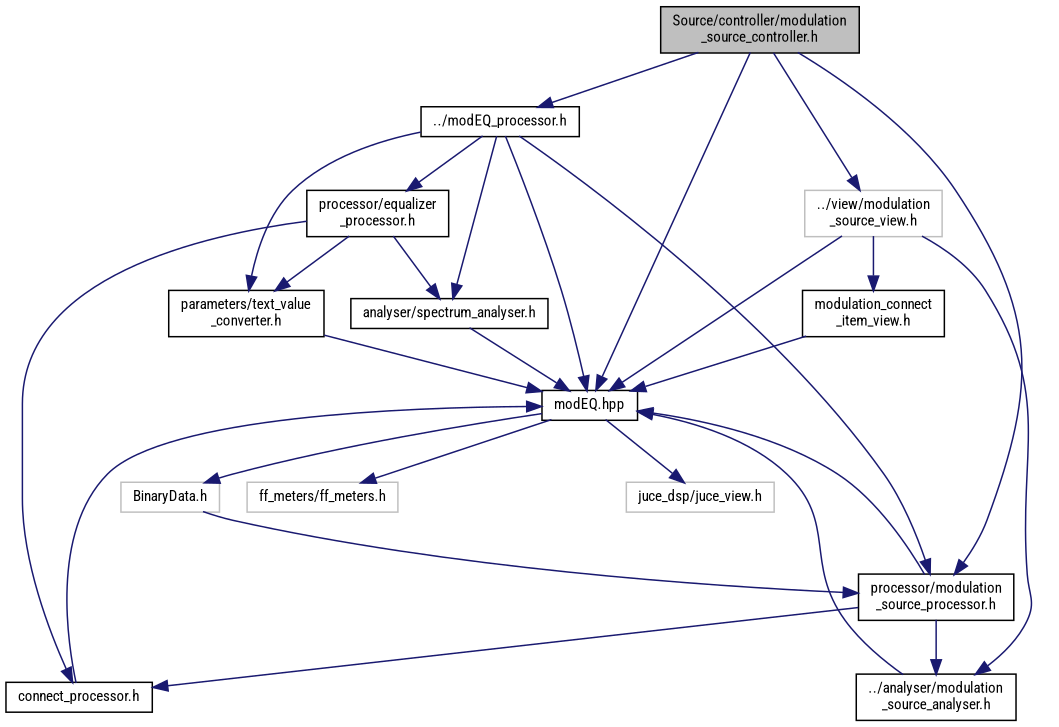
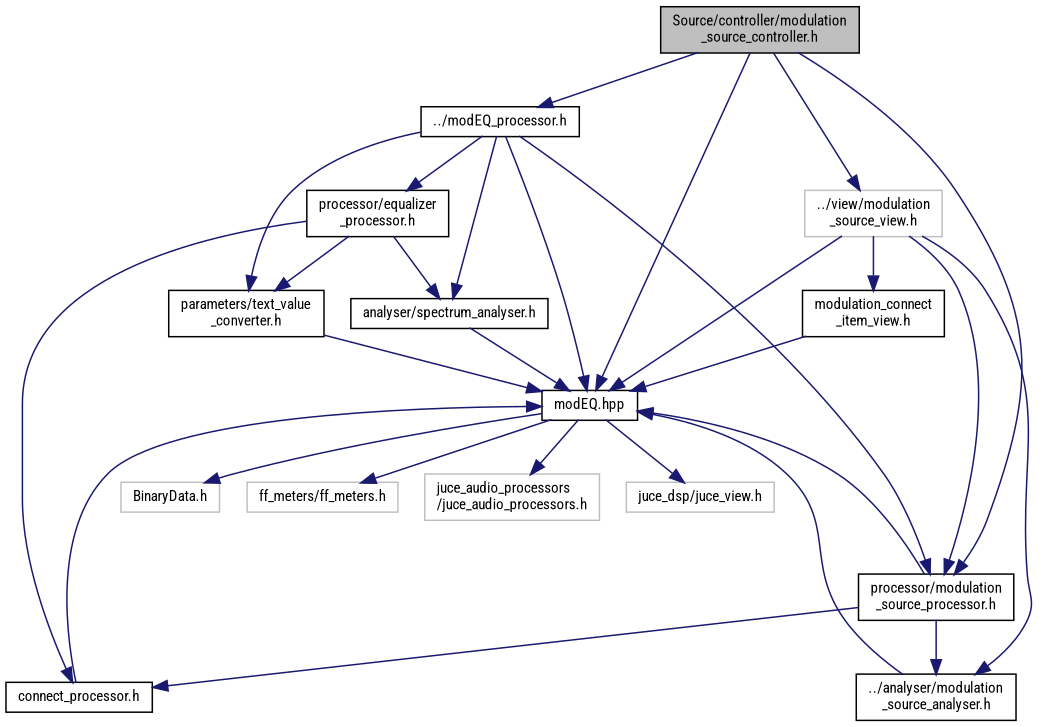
node "juce_audio_processors /juce_audio_processors.h": added
edge "BinaryData.h" -> "processor/modulation _source_processor.h": now "../view/modulation _source_view.h" -> "processor/modulation _source_processor.h"
